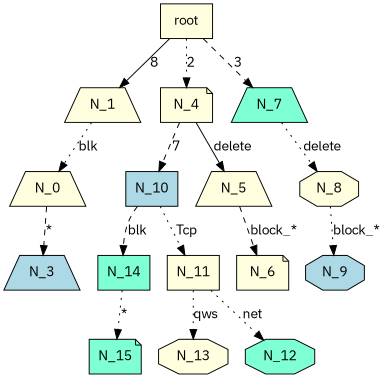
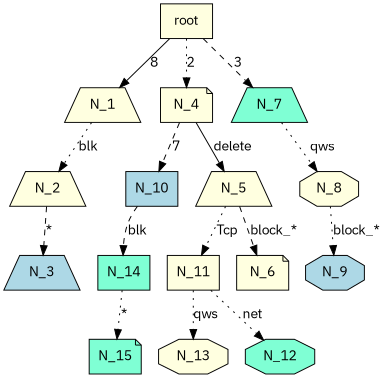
edge "N_7" -> "N_8": label "delete" -> "qws"
node "N_0": label "N_0" -> "N_2"
edge "N_10" -> "N_11": now "N_5" -> "N_11"
